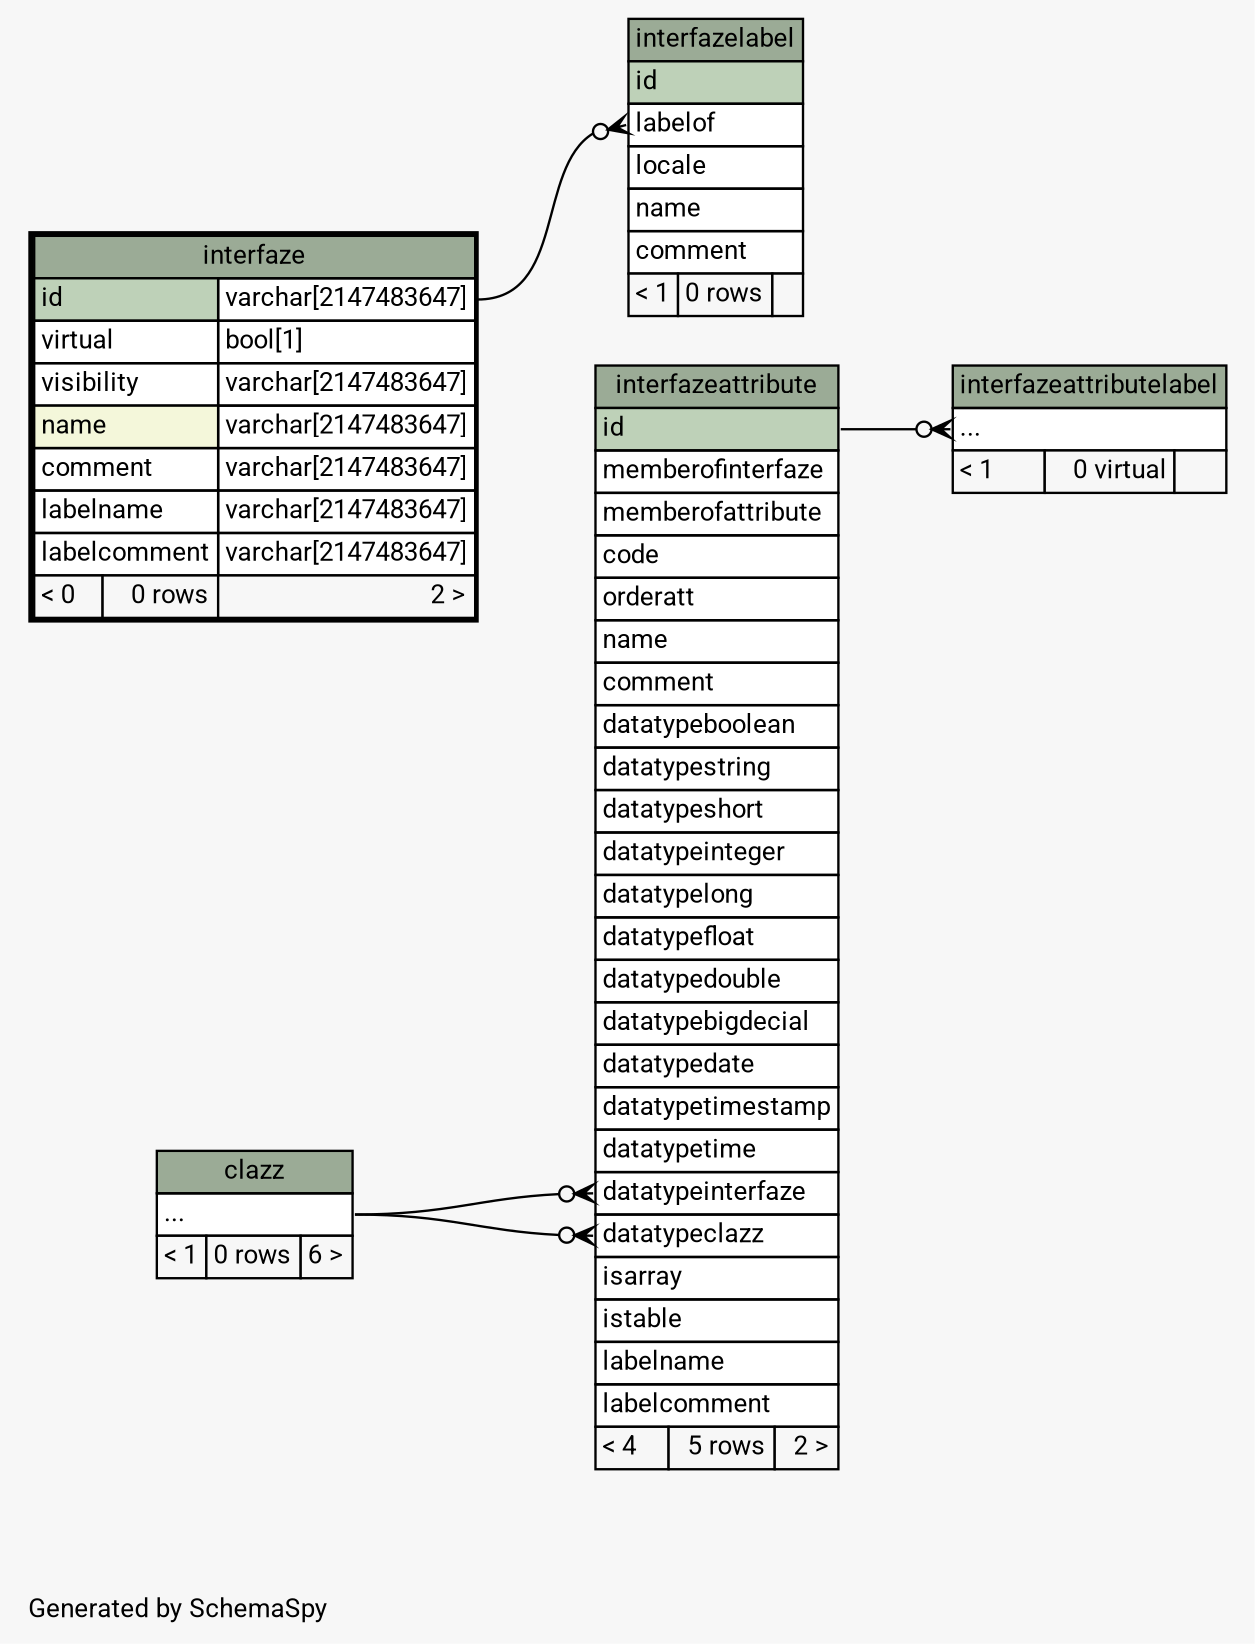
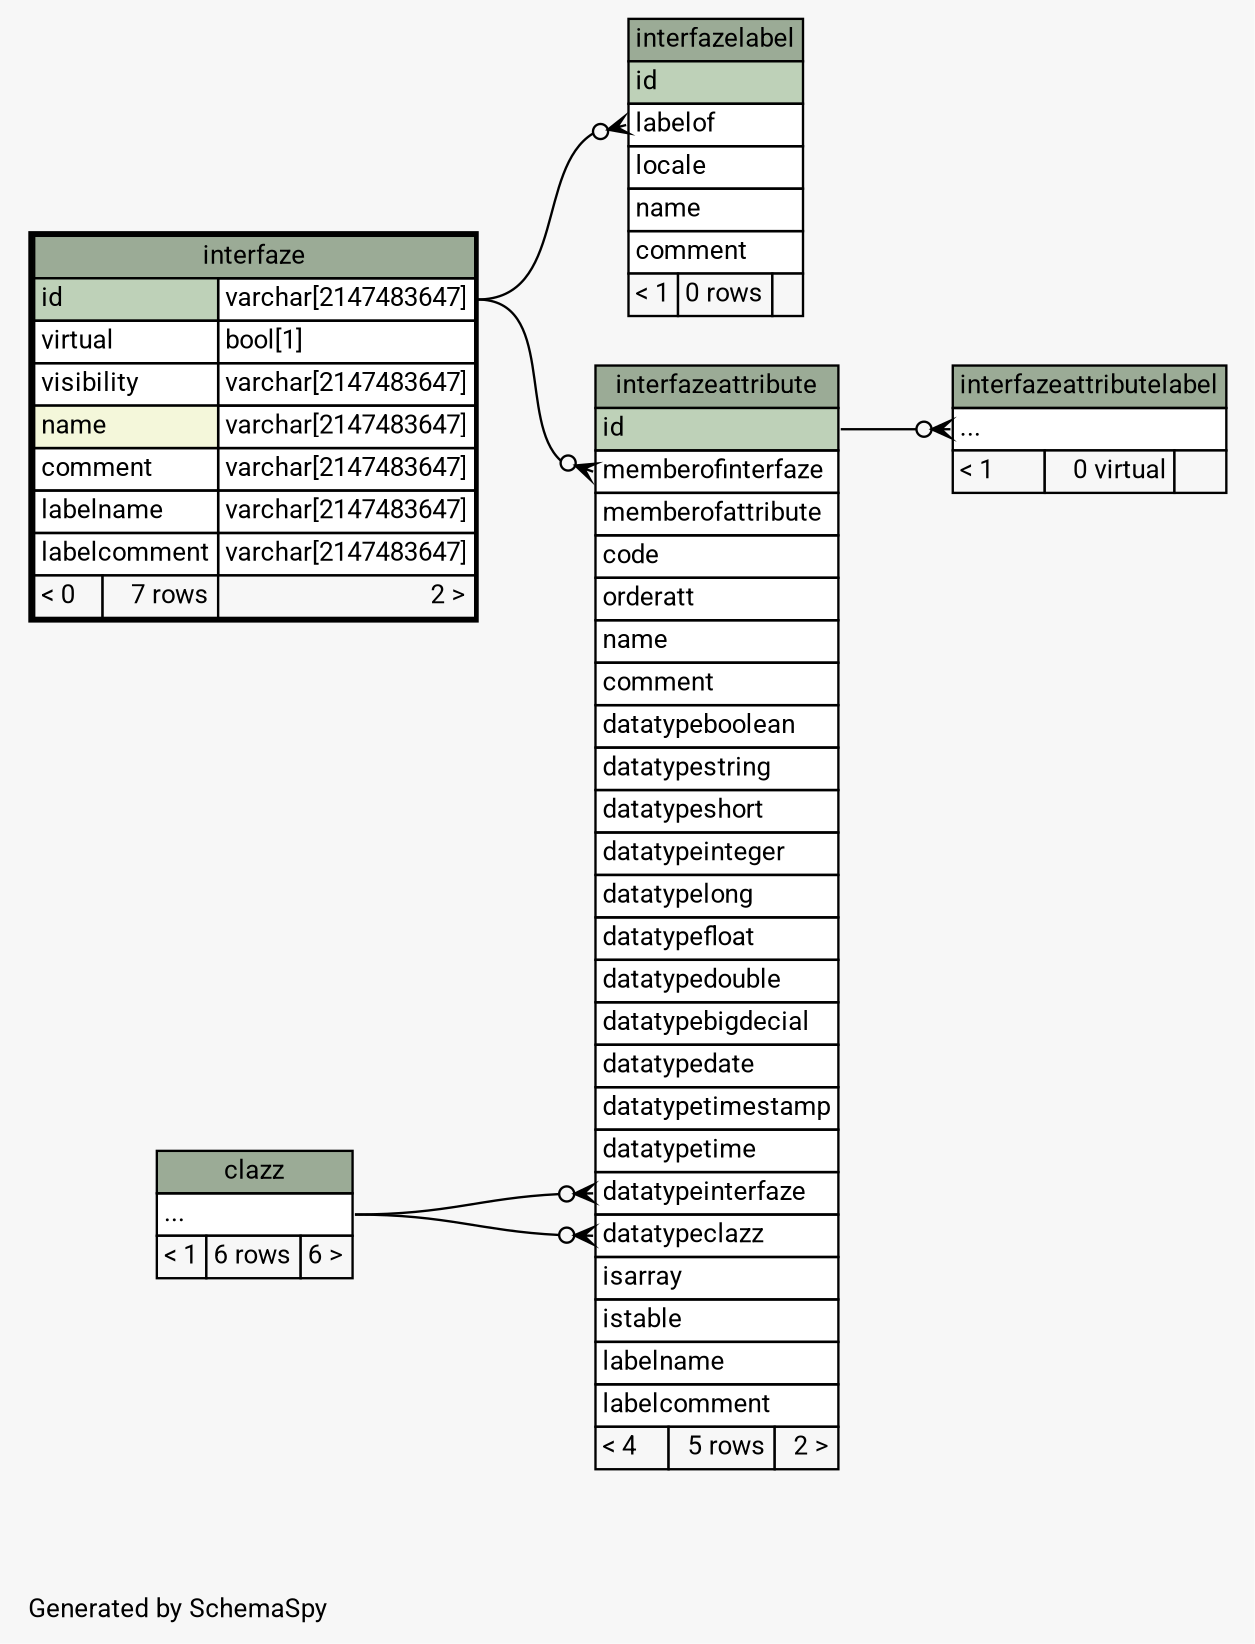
edge "interfaze" -> "interfazeattribute": added
node "interfaze": text "0 rows" -> "7 rows"
node "clazz": text "0 rows" -> "6 rows"
